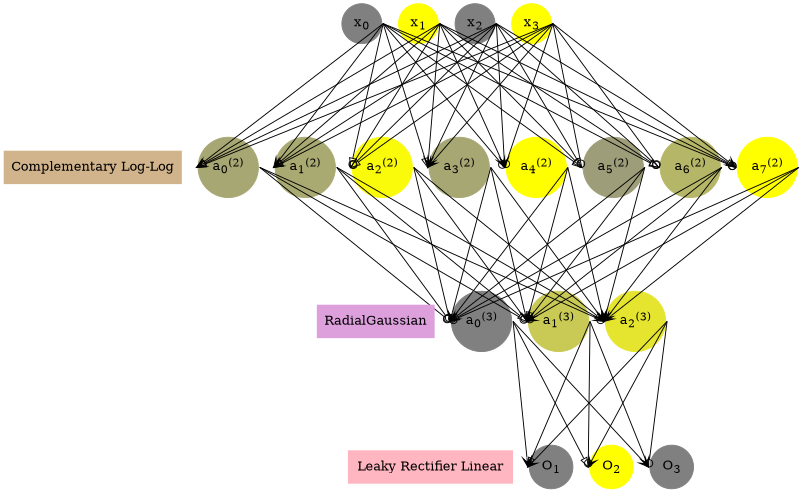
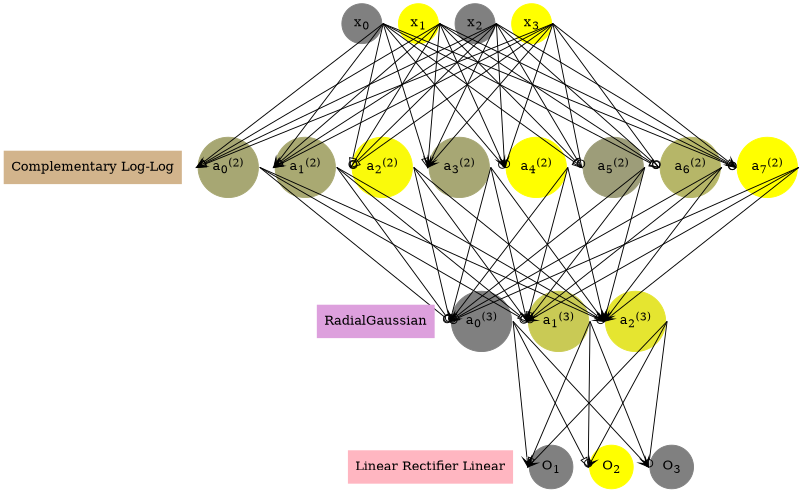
node "Leaky Rectifier Linear": label "Leaky Rectifier Linear" -> "Linear Rectifier Linear"
